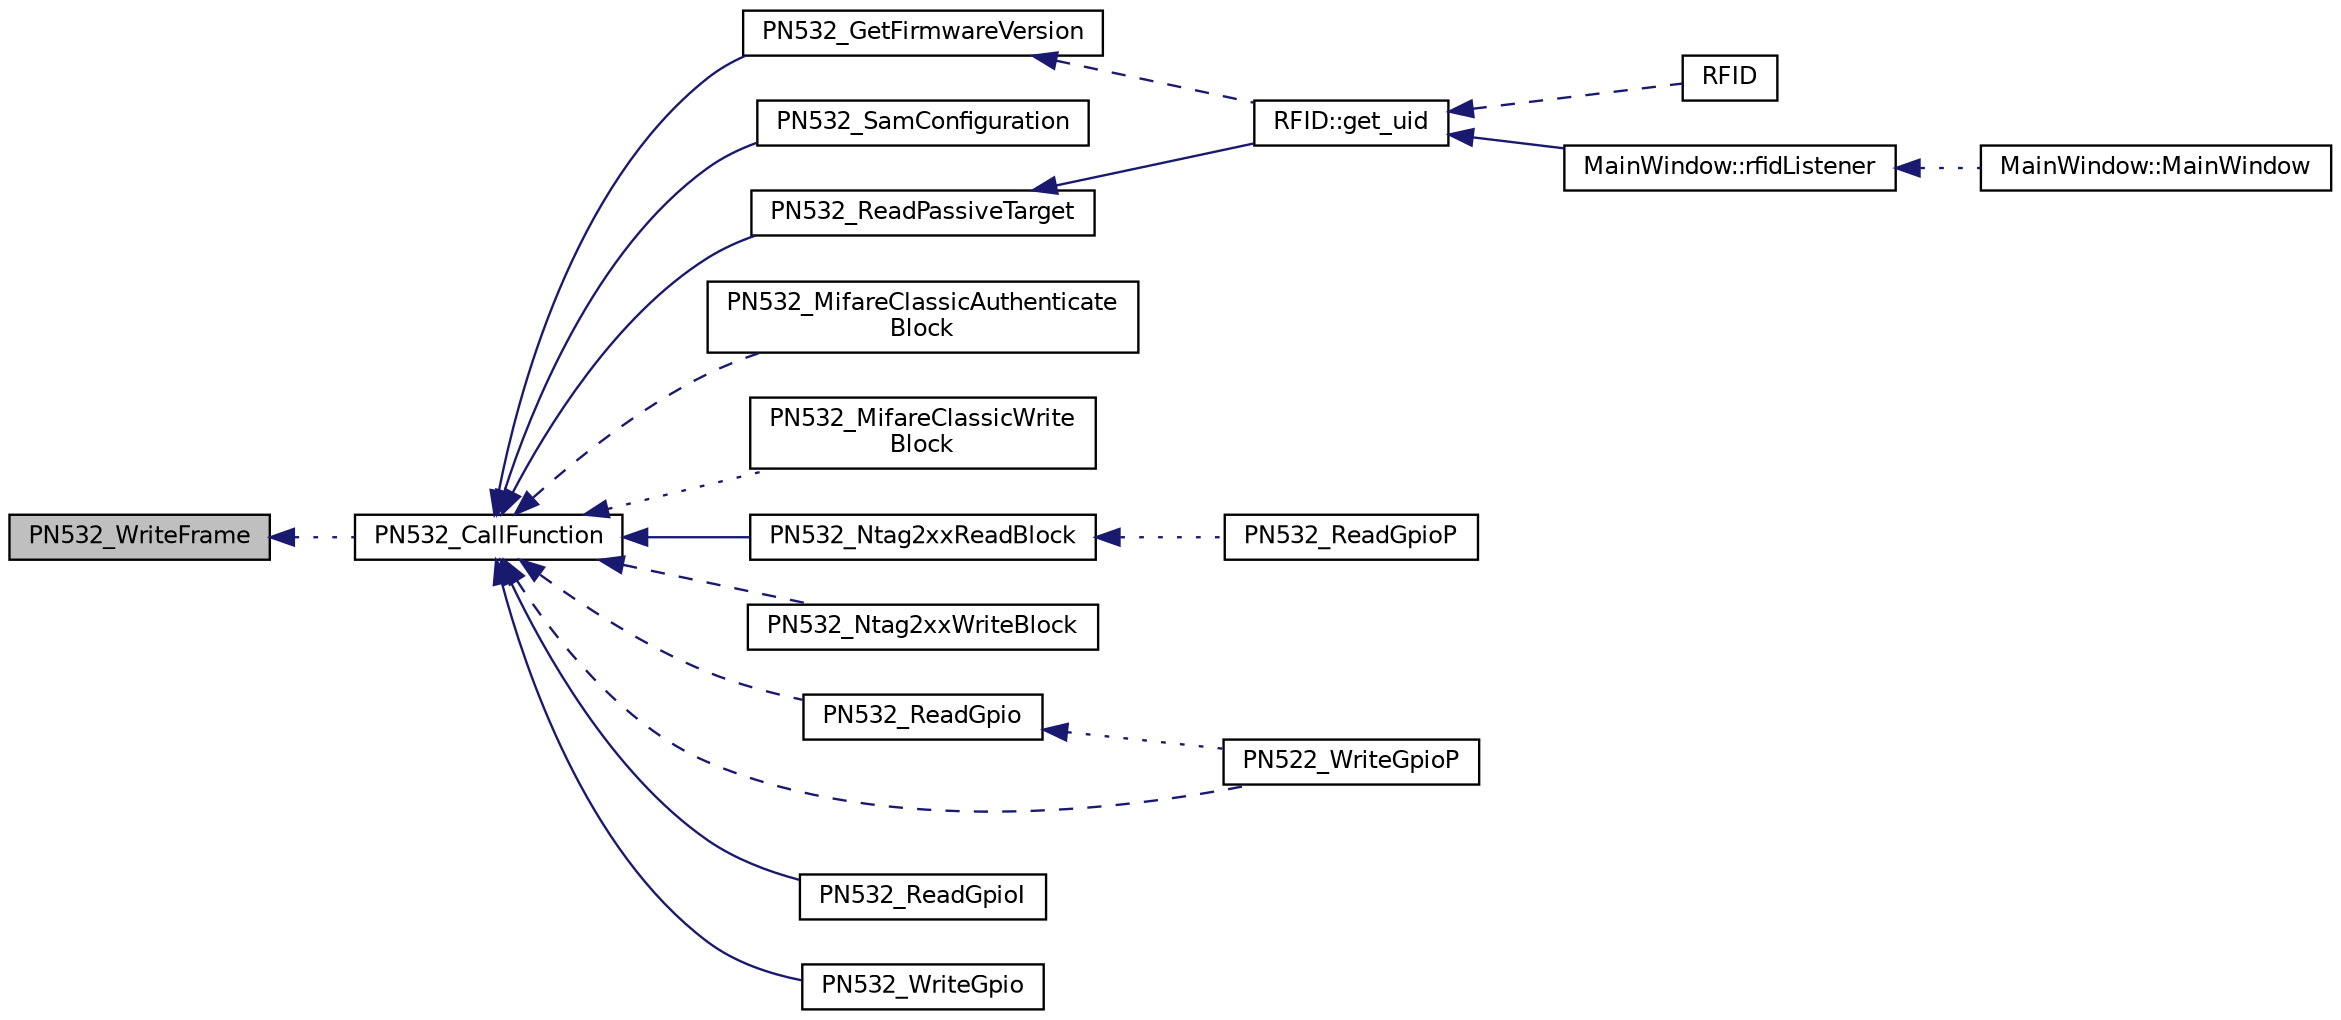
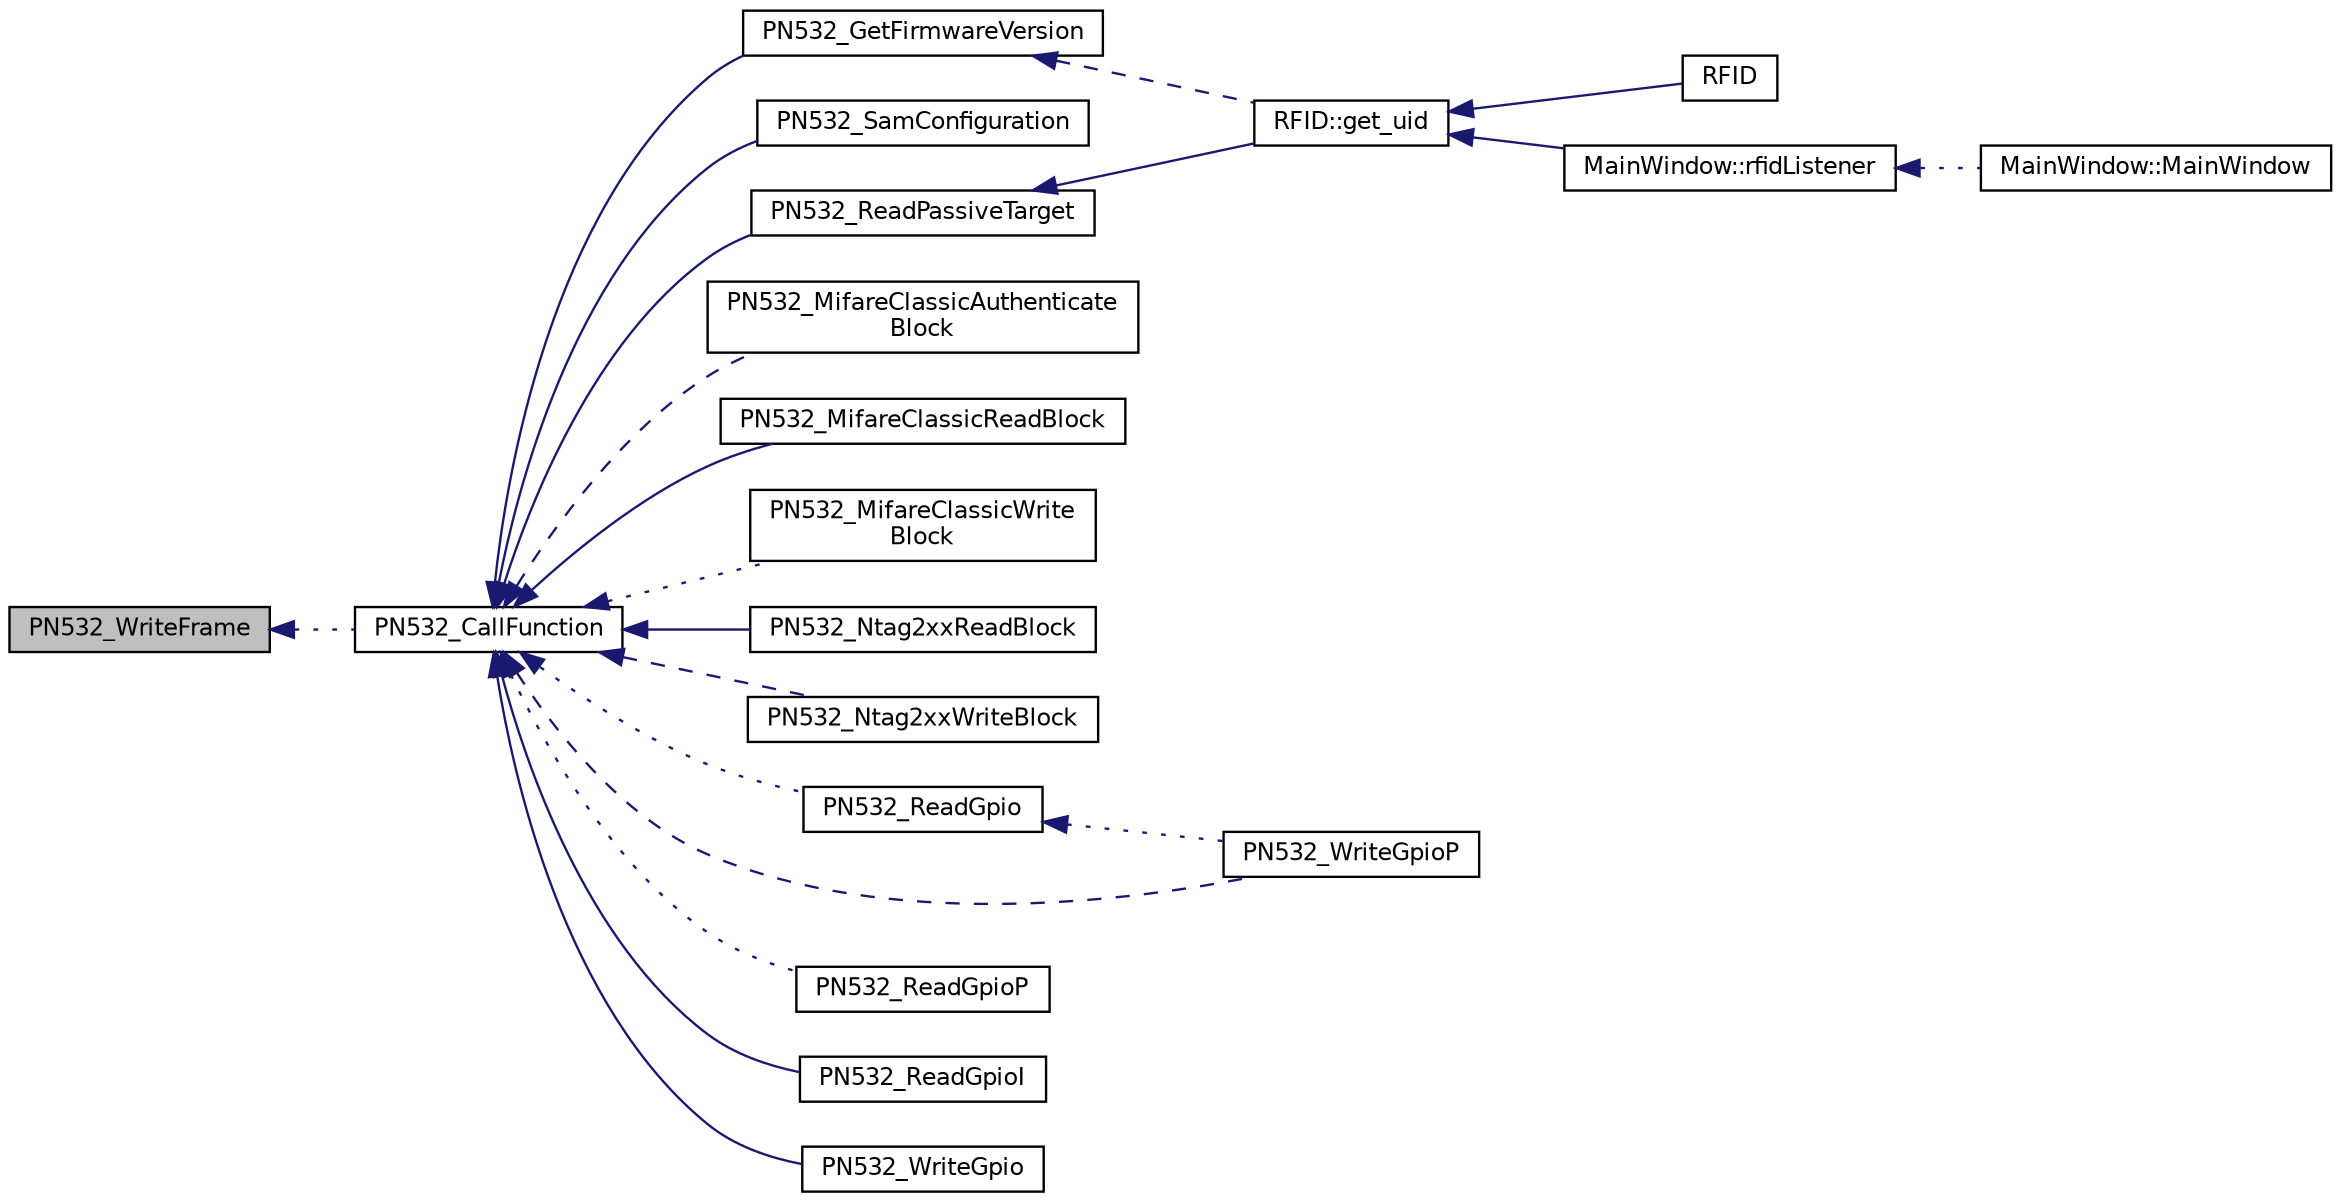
edge "RFID" -> "RFID::get_uid": style dashed -> solid
node "PN532_MifareClassicReadBlock": added
edge "PN532_ReadGpioP" -> "PN532_Ntag2xxReadBlock": now "PN532_ReadGpioP" -> "PN532_CallFunction"
edge "PN532_ReadGpio" -> "PN532_CallFunction": style dashed -> dotted
node "PN522_WriteGpioP": label "PN522_WriteGpioP" -> "PN532_WriteGpioP"
